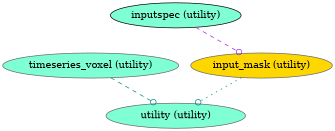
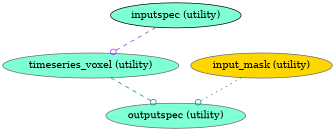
edge "inputspec (utility)" -> "input_mask (utility)": now "inputspec (utility)" -> "timeseries_voxel (utility)"
node "utility (utility)": label "utility (utility)" -> "outputspec (utility)"
